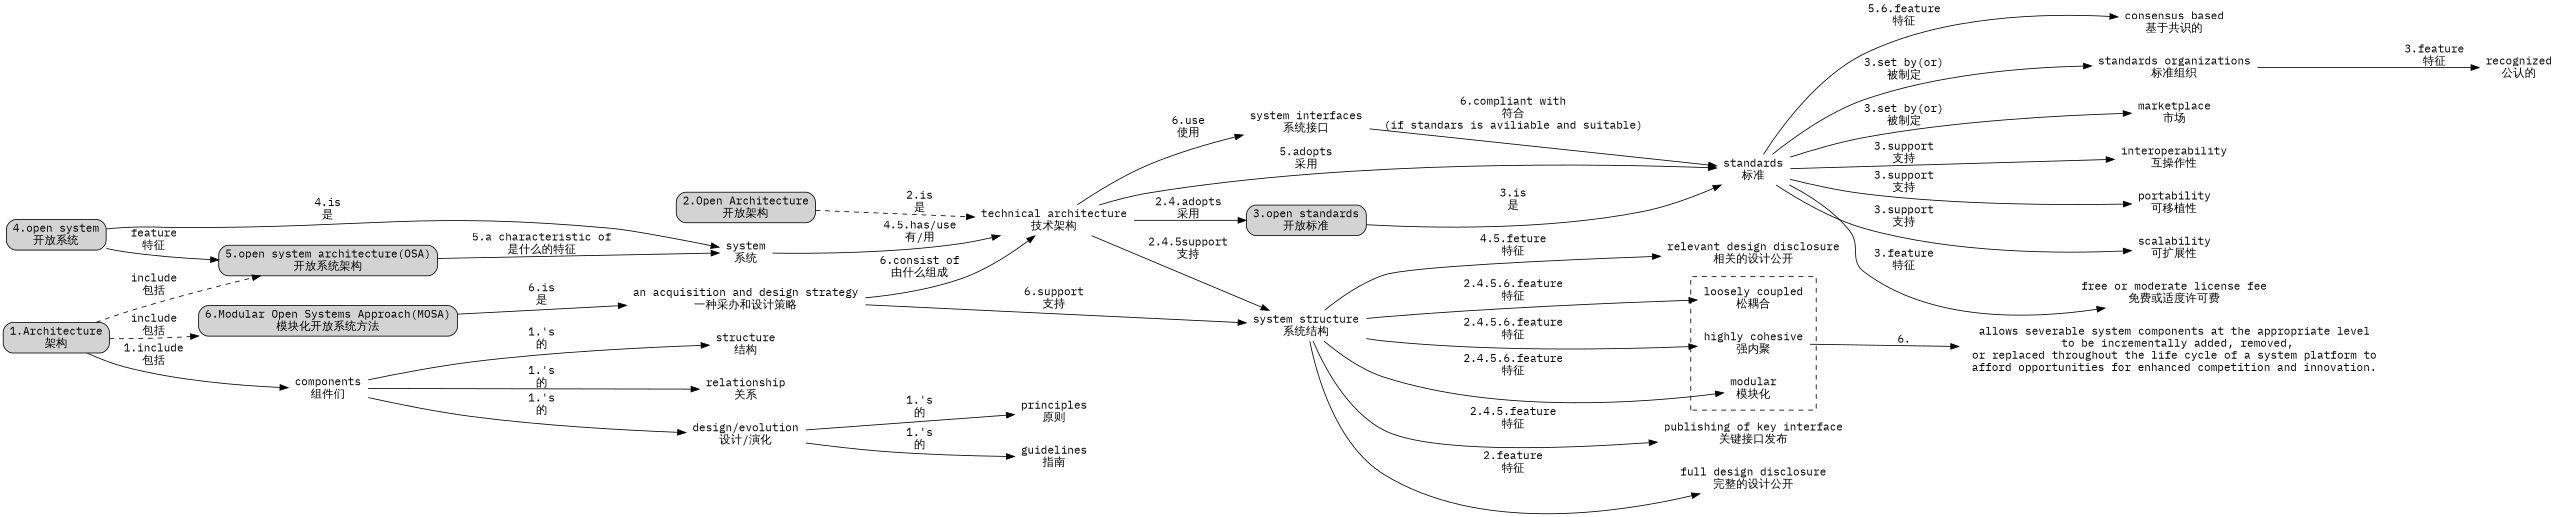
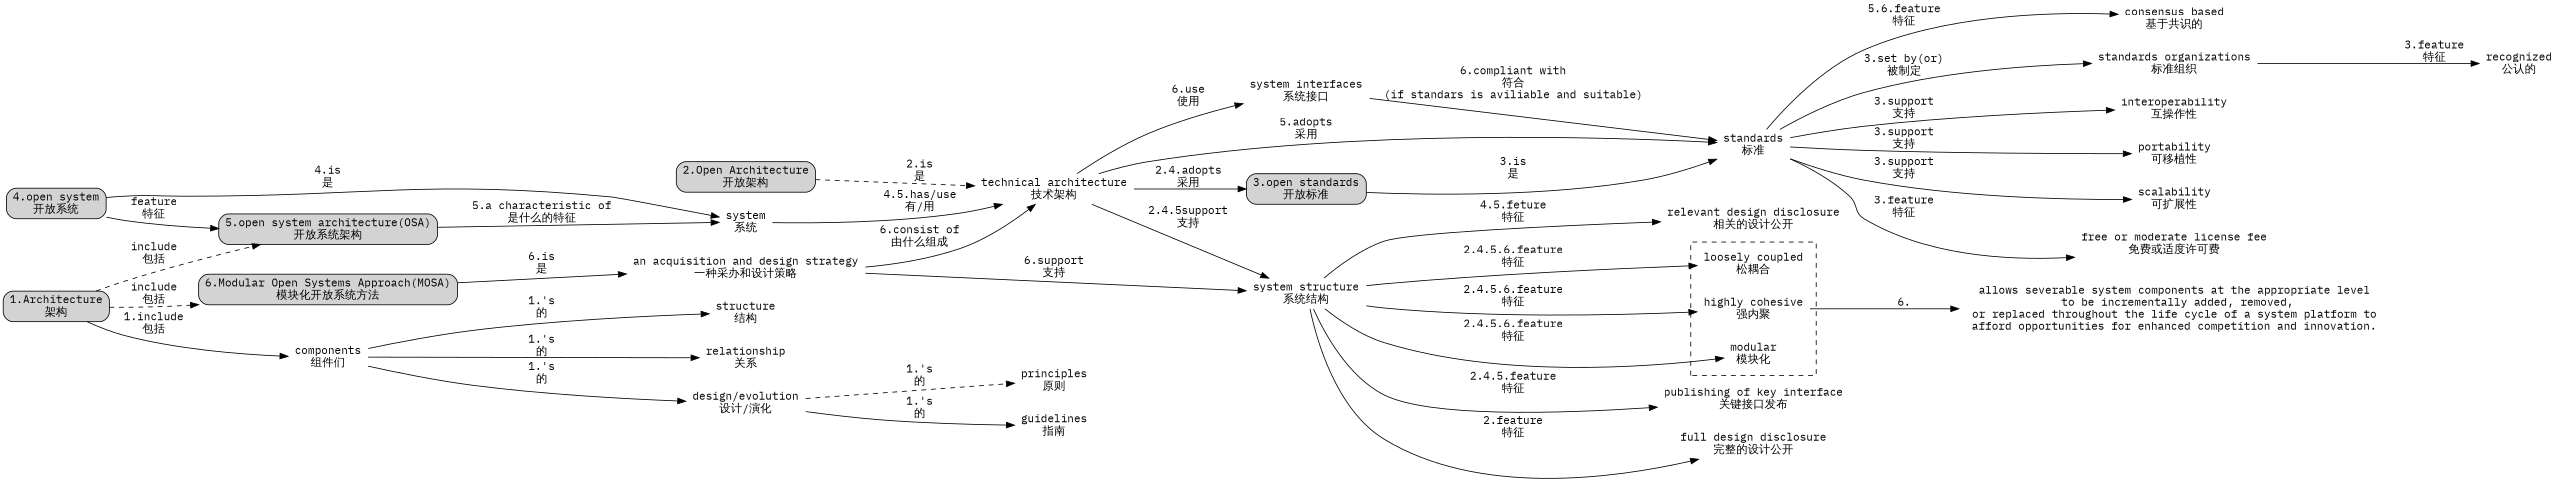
node "marketplace 市场": removed
edge "design/evolution 设计/演化" -> "principles 原则": style solid -> dashed
